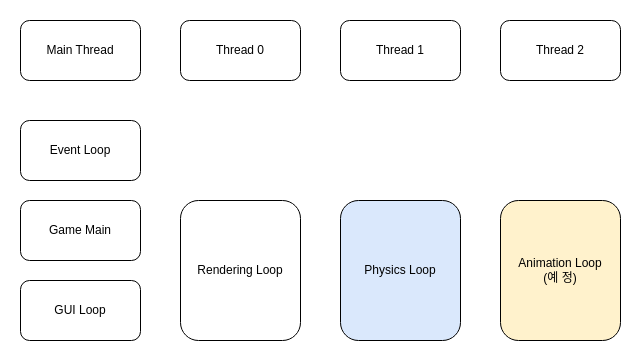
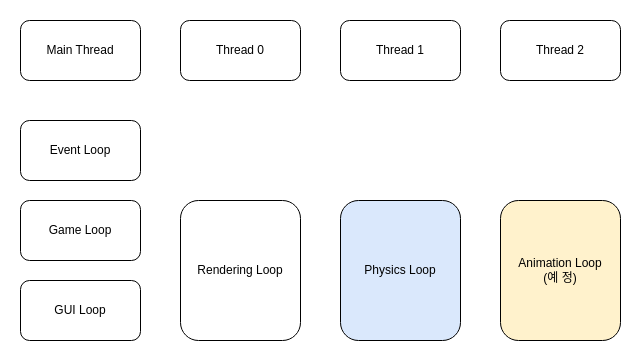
node "Game Main": label "Game Main" -> "Game Loop"
